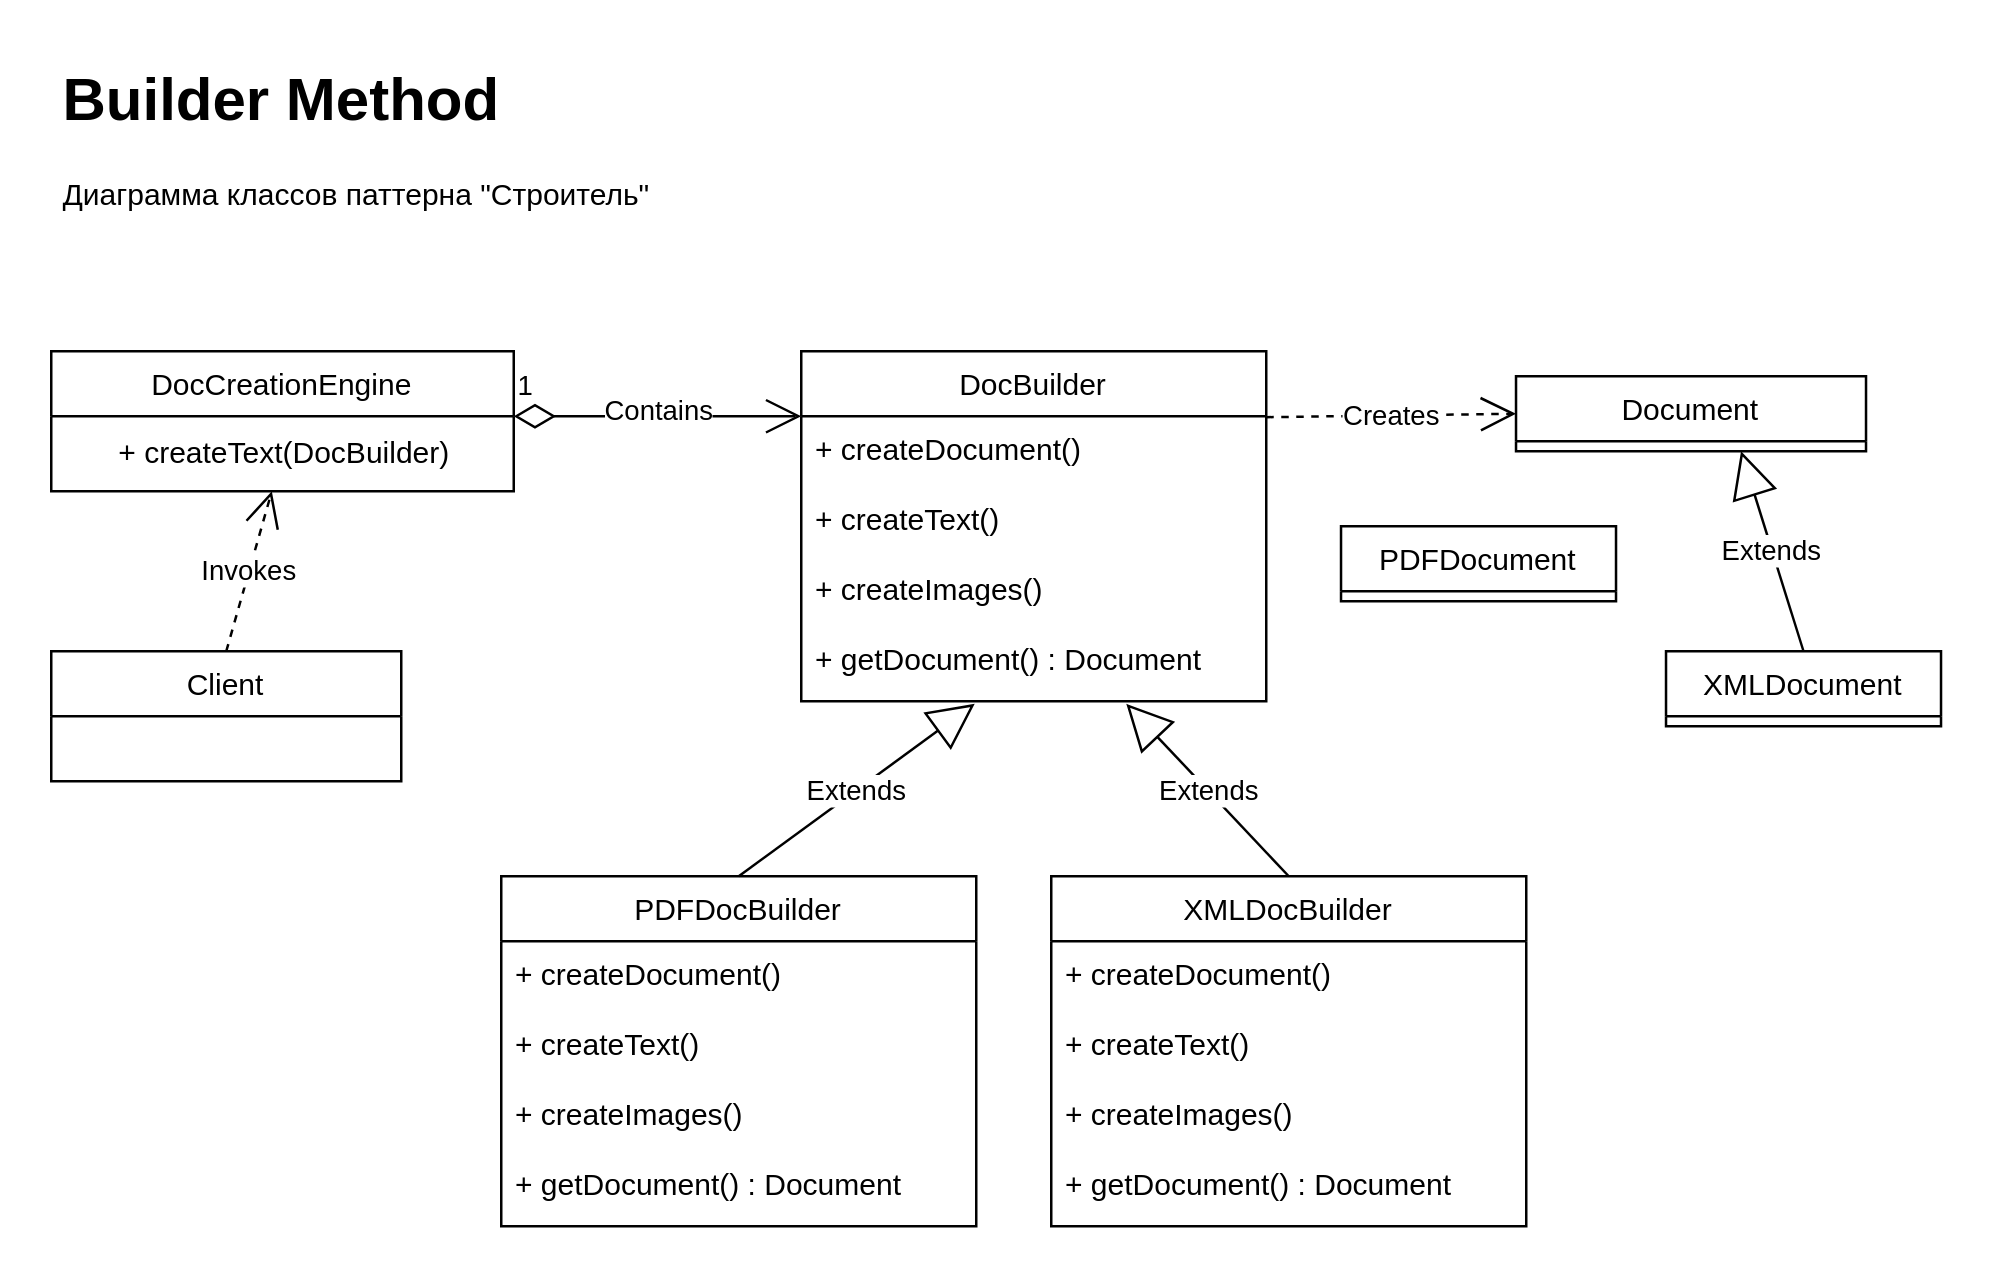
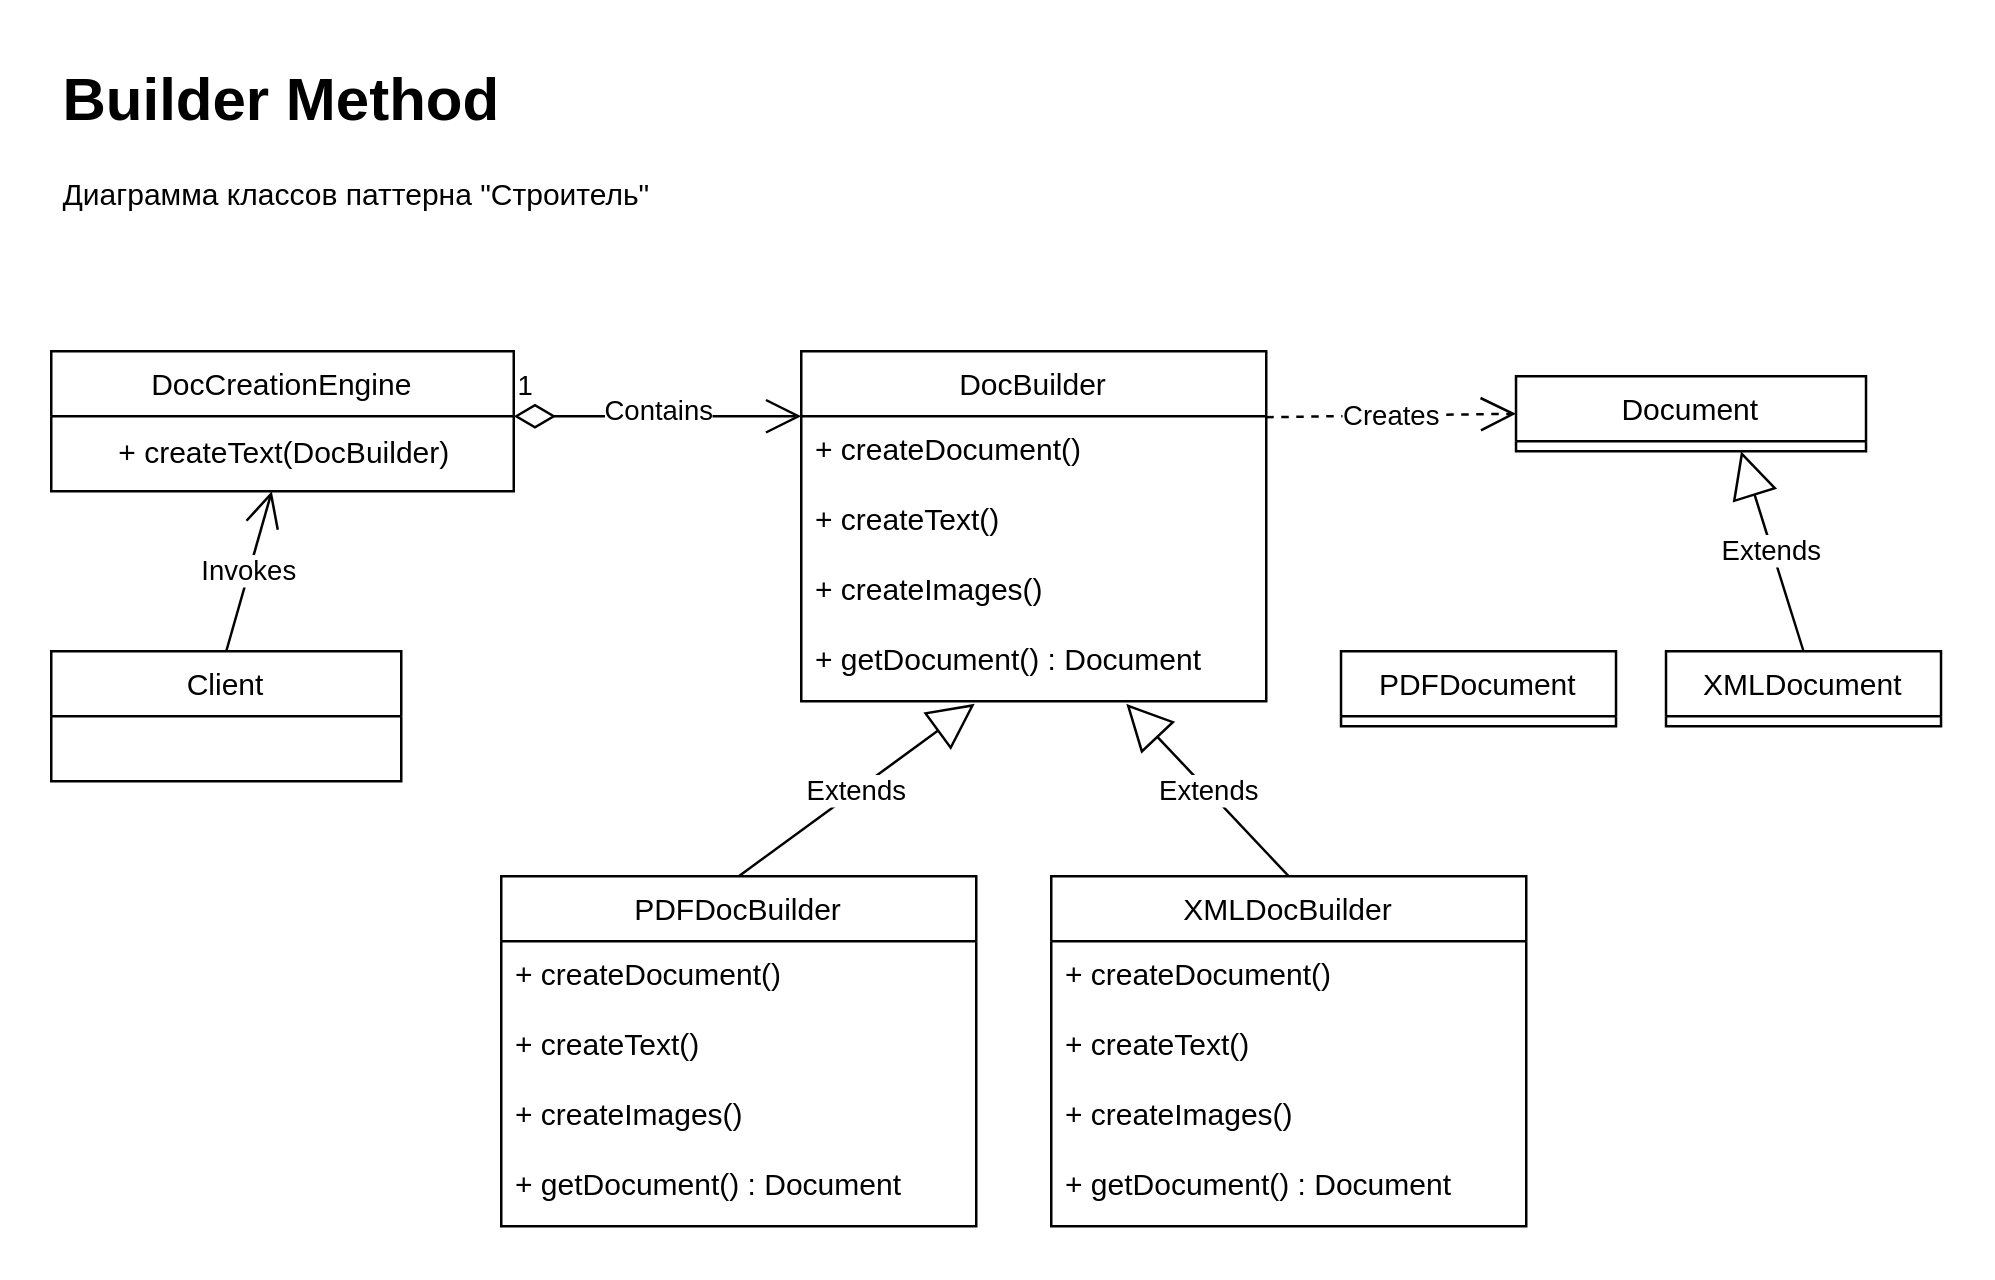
edge "Client" -> "+ createText(DocBuilder)": style dashed -> solid
node "PDFDocument": moved (1479, 564) -> (1479, 689)
